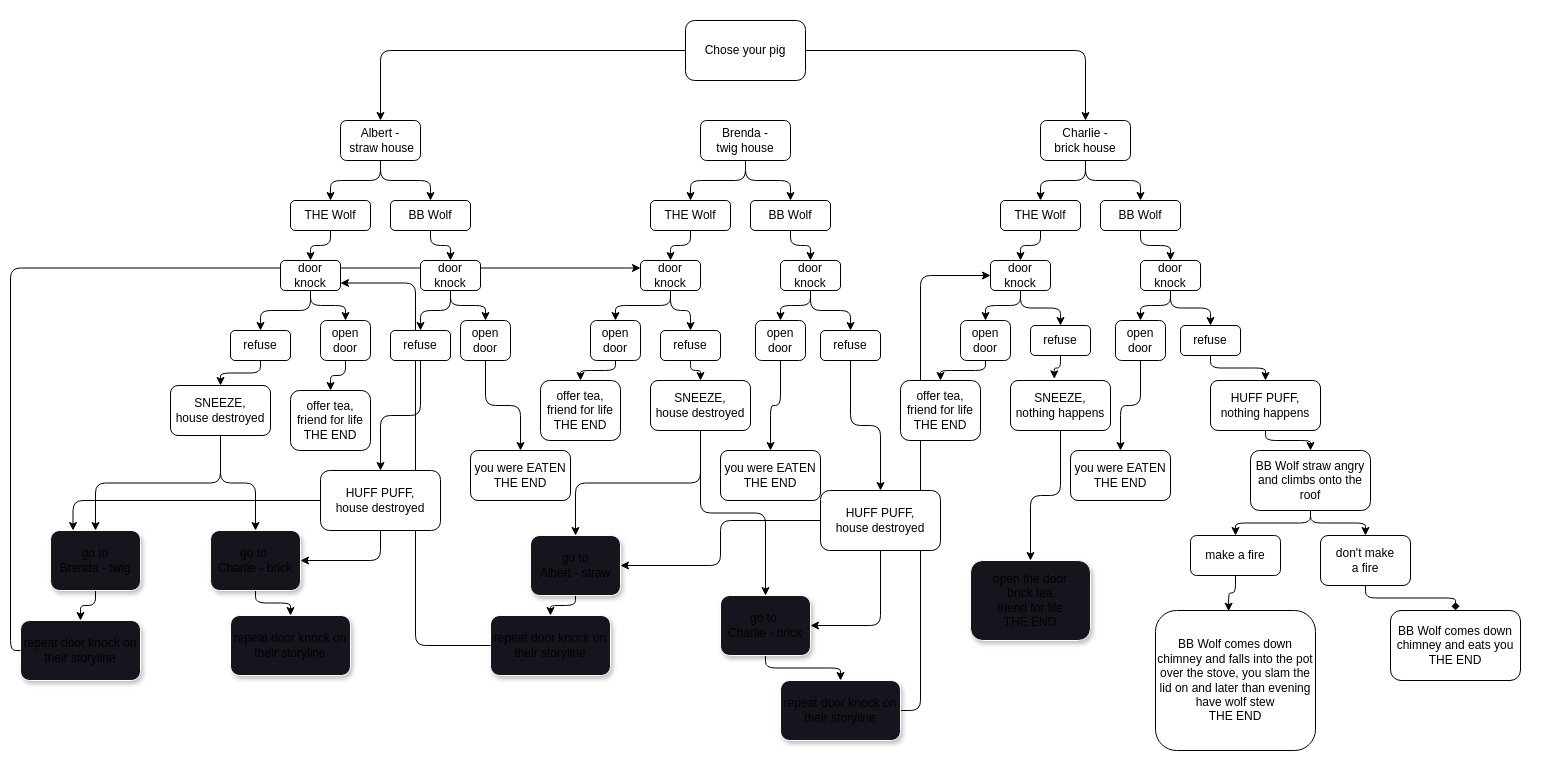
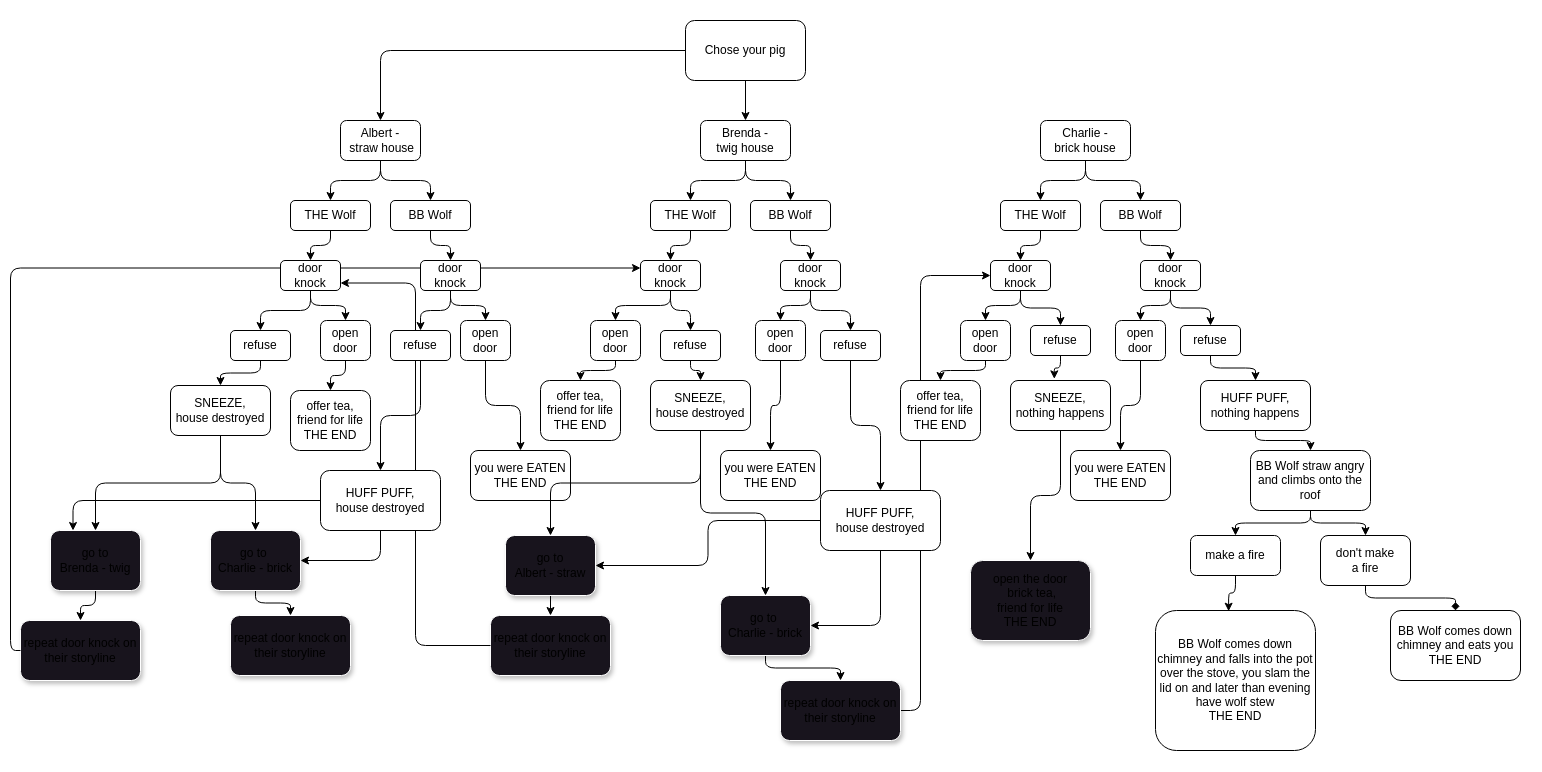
edge "Chose your pig" -> "Charlie - brick house": removed
edge "Chose your pig" -> "Brenda - twig house": added
node "HUFF PUFF, nothing happens": moved (1266, 406) -> (1256, 406)
node "go to Albert - straw": moved (576, 566) -> (551, 566)
